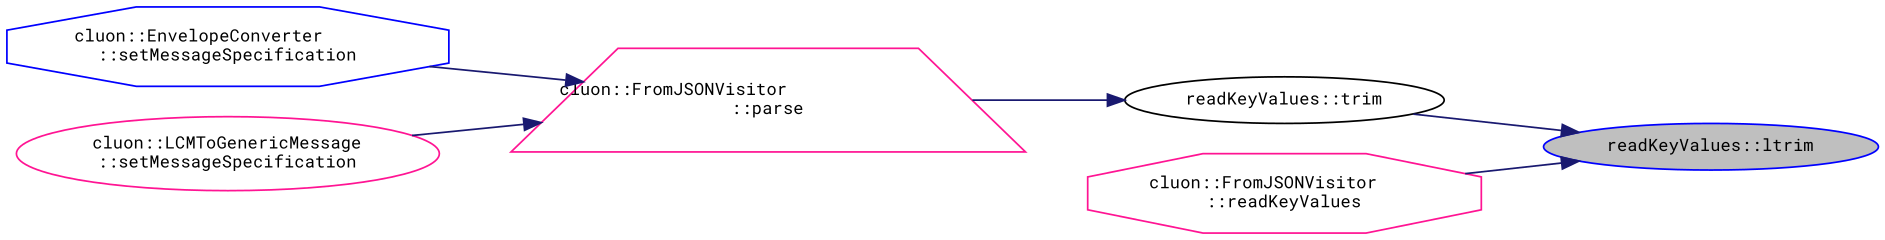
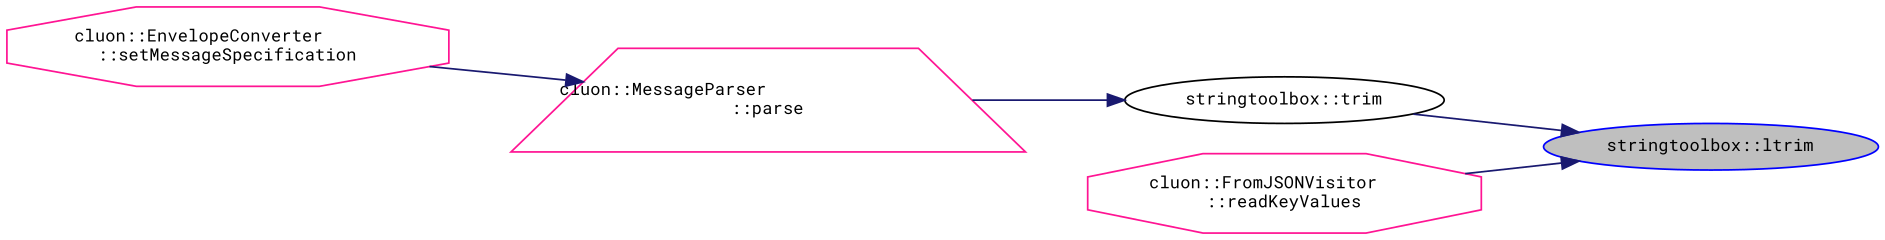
node "cluon::EnvelopeConverter ::setMessageSpecification": color blue -> deeppink
node "cluon::FromJSONVisitor ::parse": label "cluon::FromJSONVisitor ::parse" -> "cluon::MessageParser ::parse"
node "readKeyValues::trim": label "readKeyValues::trim" -> "stringtoolbox::trim"
node "readKeyValues::ltrim": label "readKeyValues::ltrim" -> "stringtoolbox::ltrim"
node "cluon::LCMToGenericMessage ::setMessageSpecification": removed
